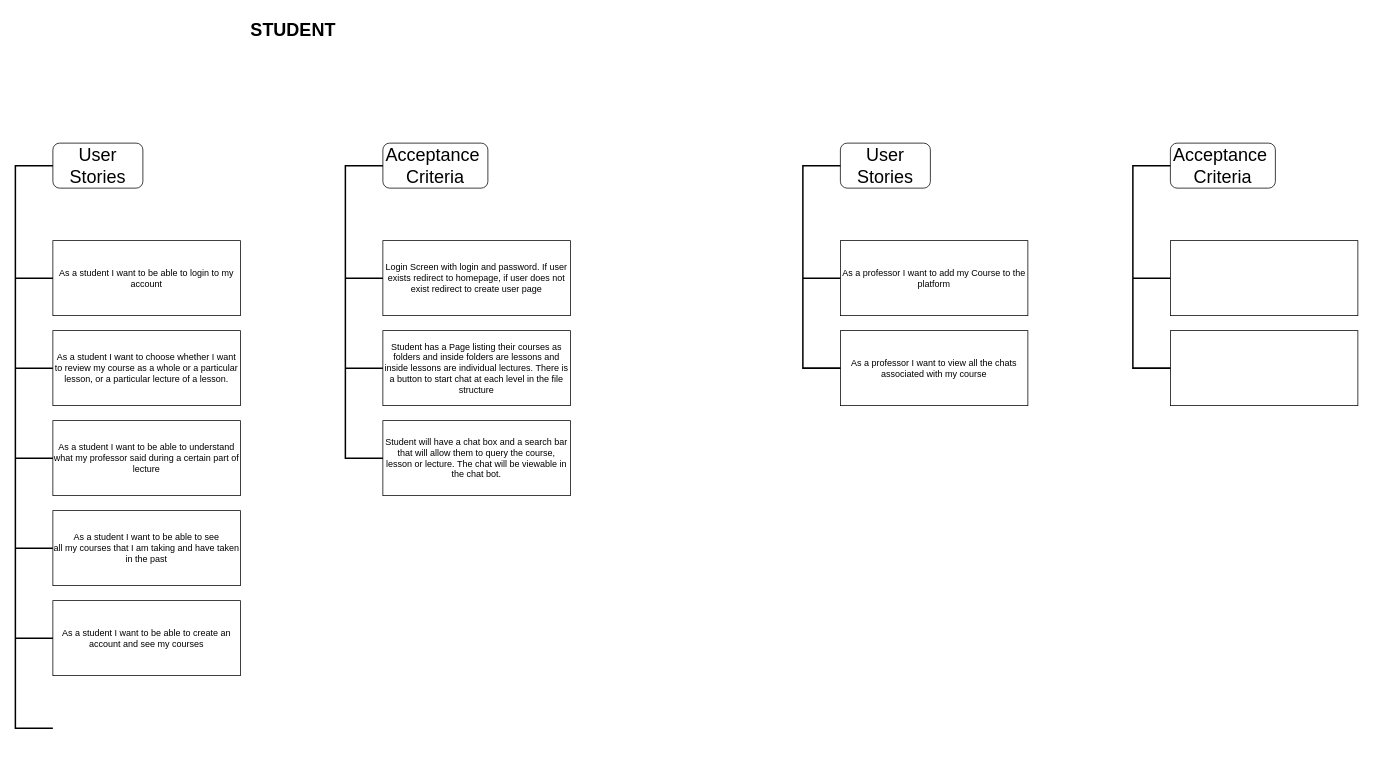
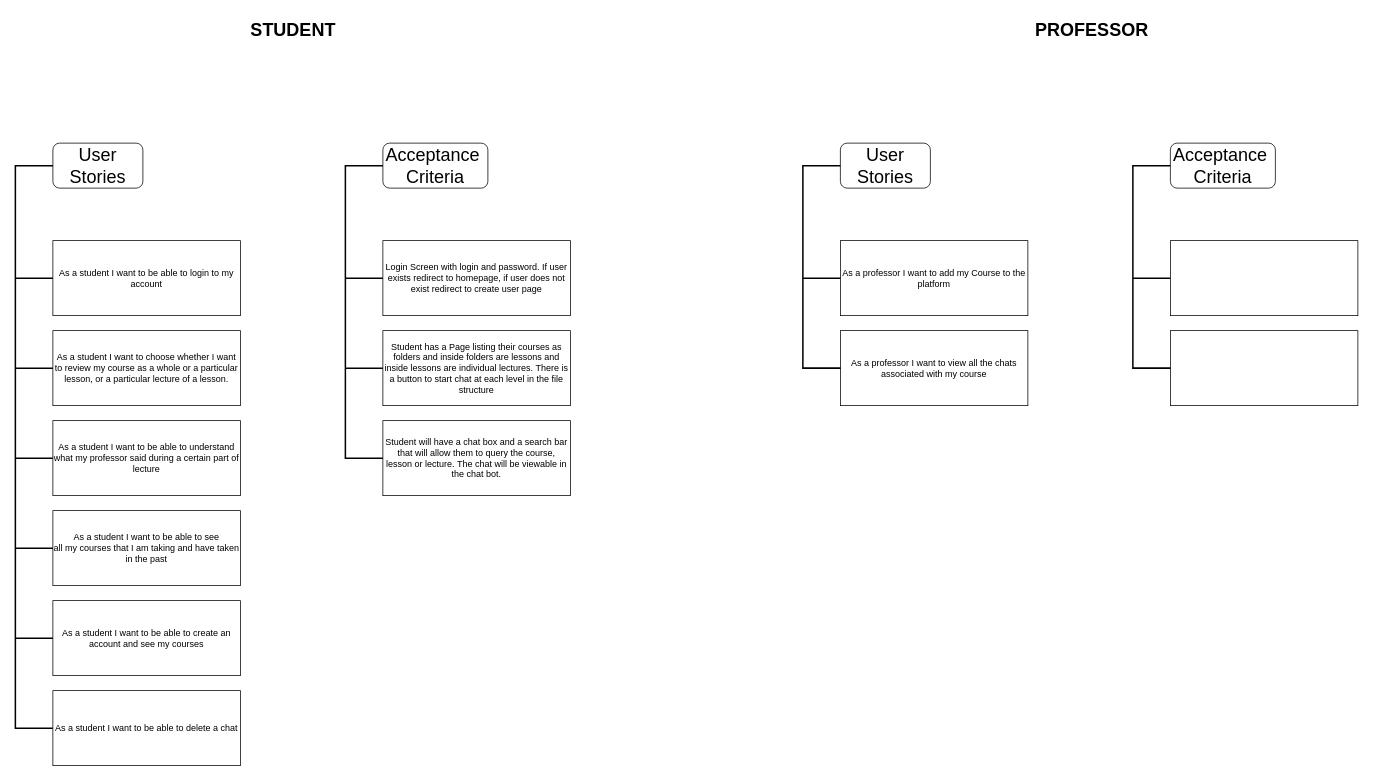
node "PROFESSOR": added
node "As a student I want to be able to delete a chat": added
